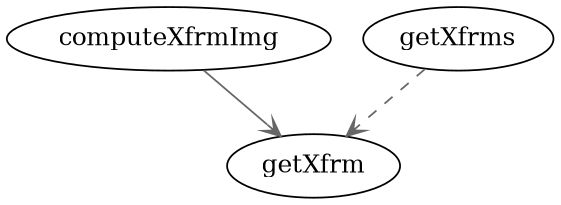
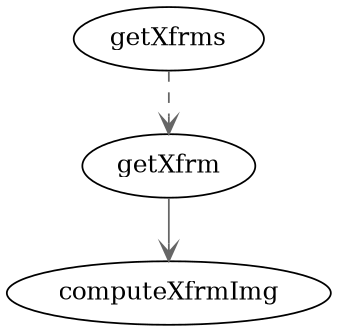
edge "computeXfrmImg" -> "getXfrm": reversed
